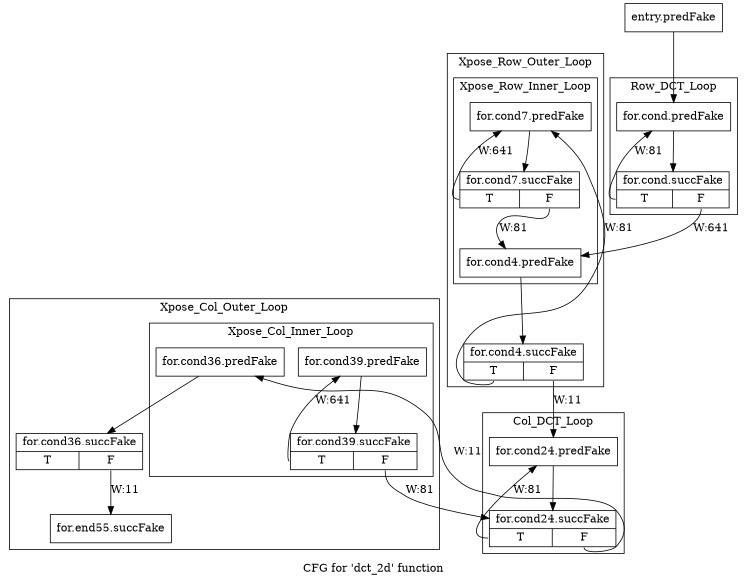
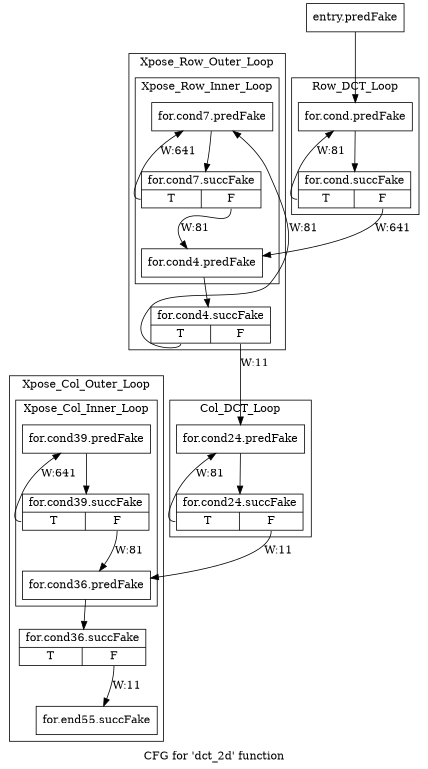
edge "for.cond39.succFake" -> "for.cond24.succFake": now "for.cond39.succFake" -> "for.cond36.predFake"
